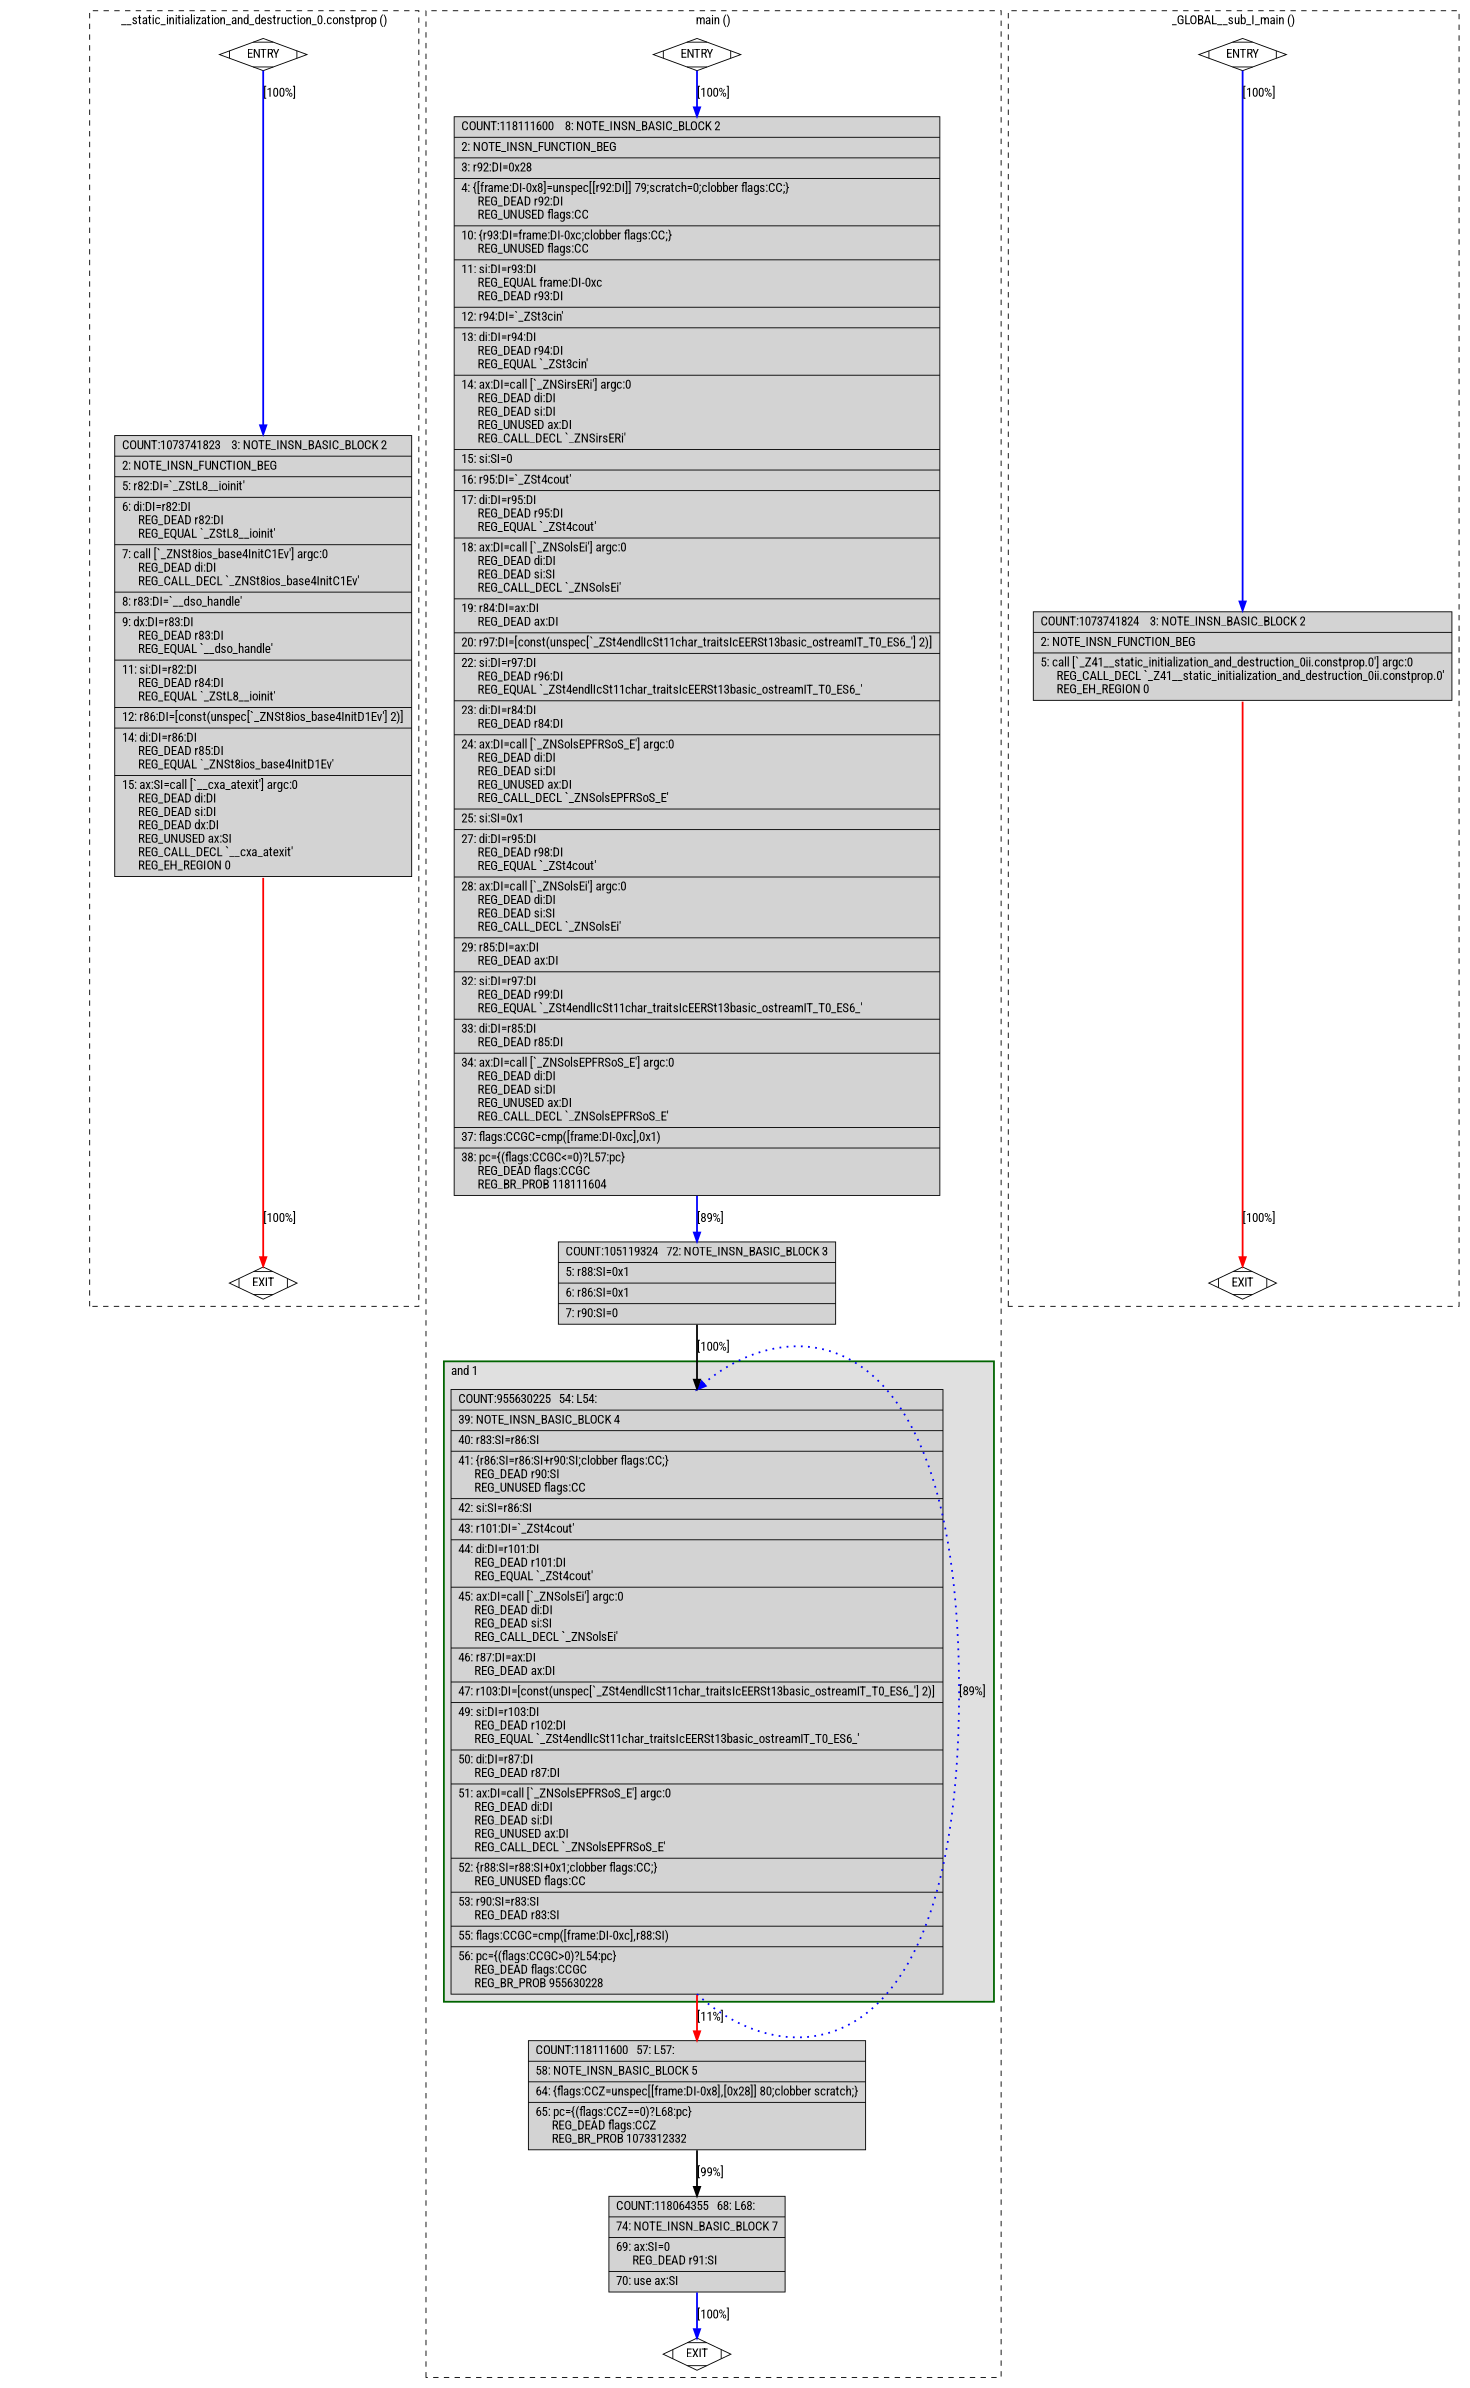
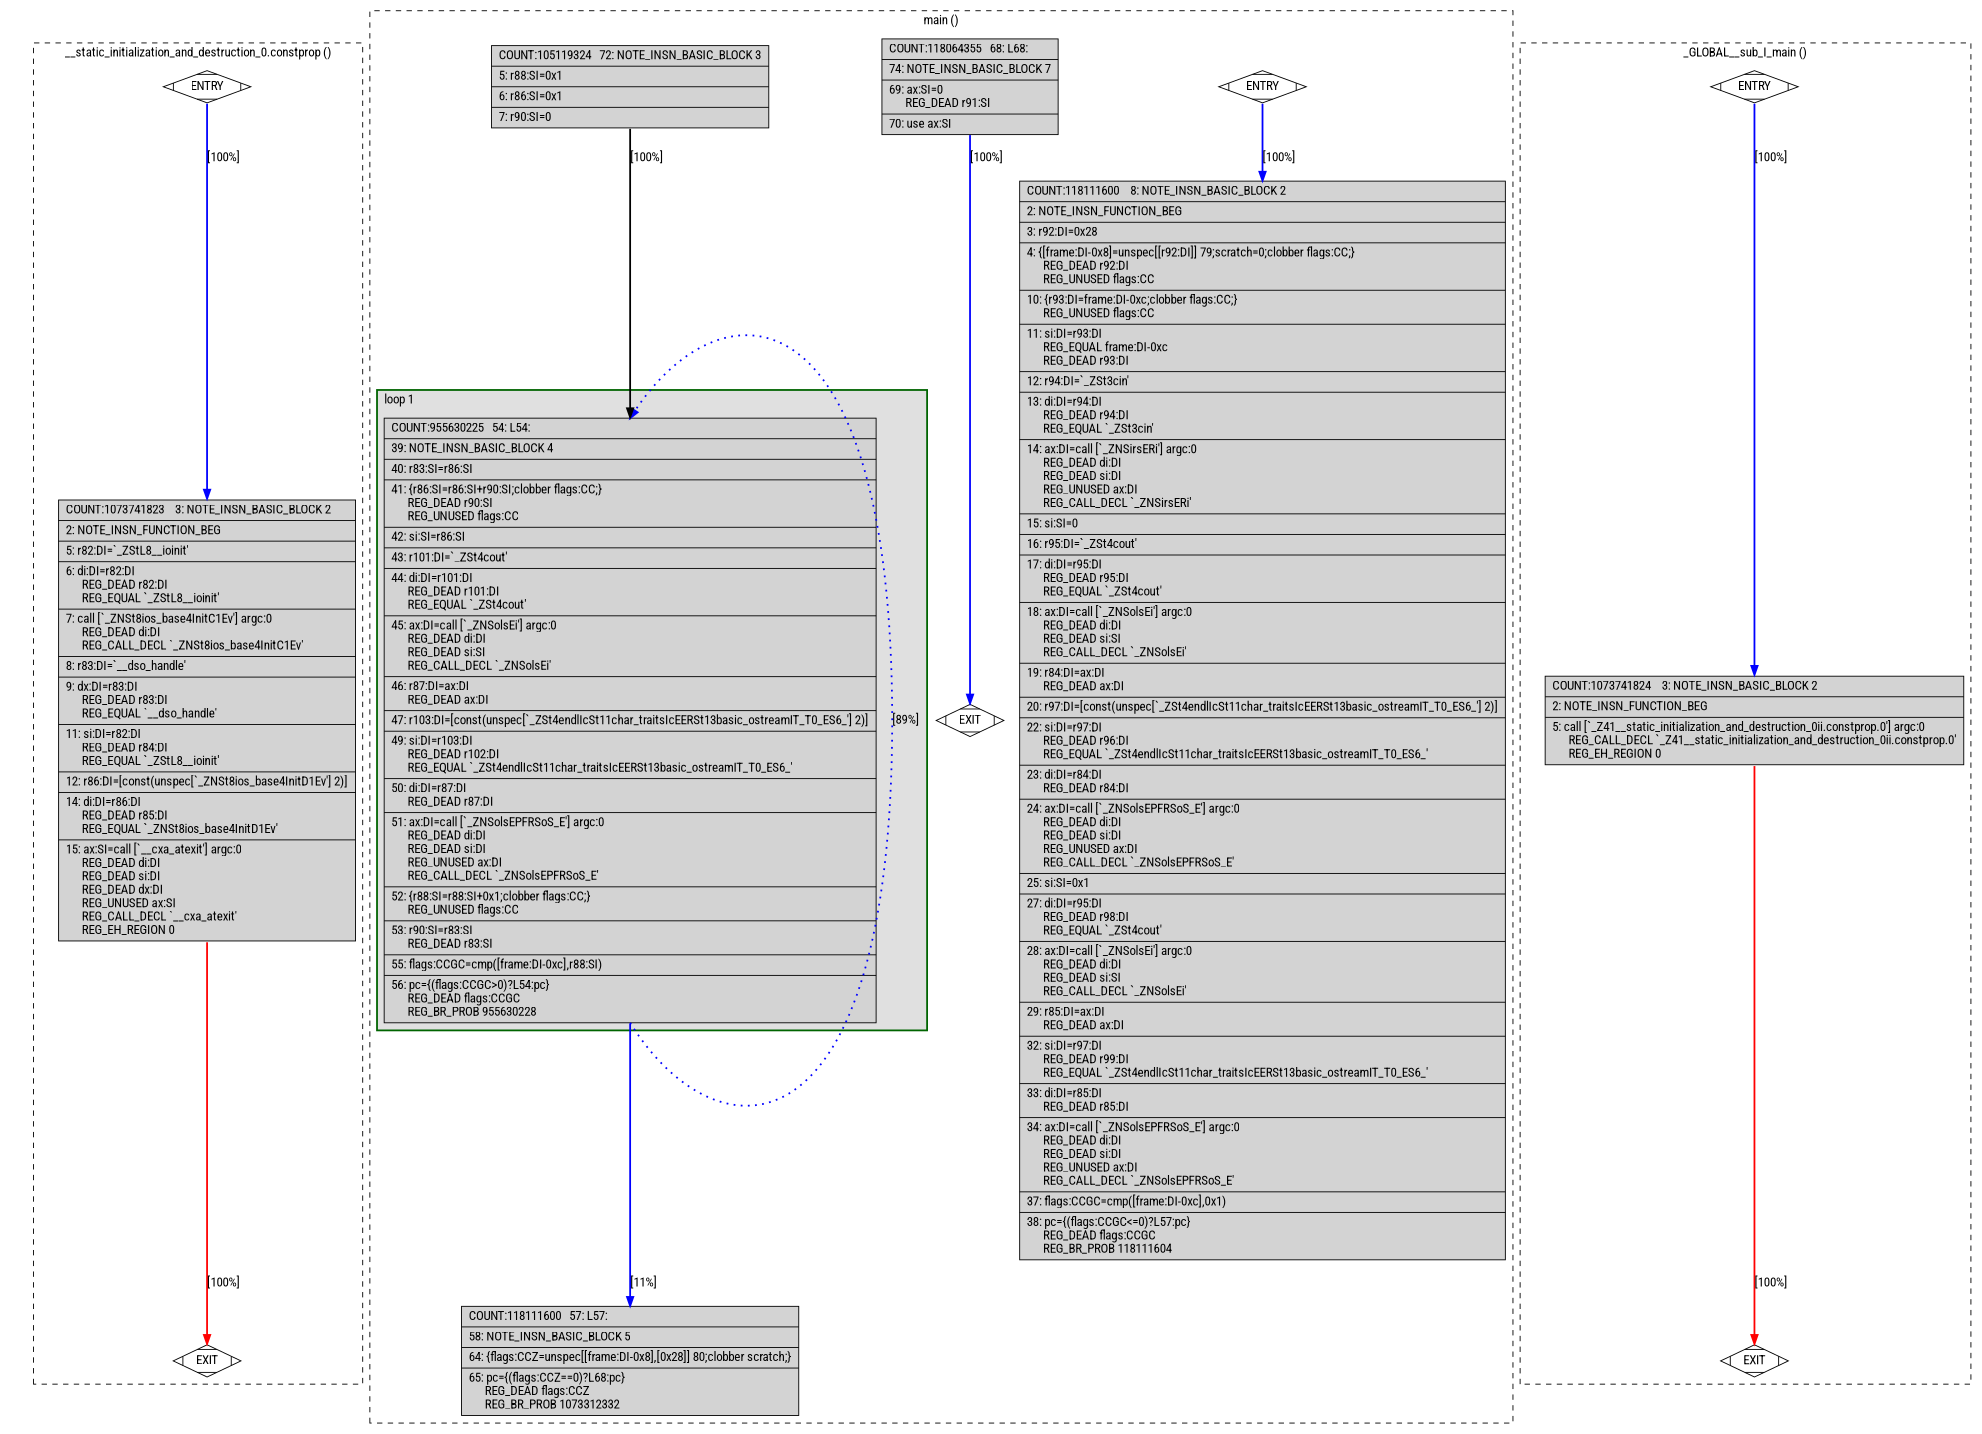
edge "COUNT:118111600    8: NOTE_INSN_BASIC_BLOCK 2" -> "COUNT:105119324   72: NOTE_INSN_BASIC_BLOCK 3": removed, label "[89%]"
cluster "and 1": label "and 1" -> "loop 1"
edge "COUNT:955630225   54: L54:" -> "COUNT:118111600   57: L57:": color red -> blue
edge "COUNT:118111600   57: L57:" -> "COUNT:118064355   68: L68:": removed, label "[99%]"
